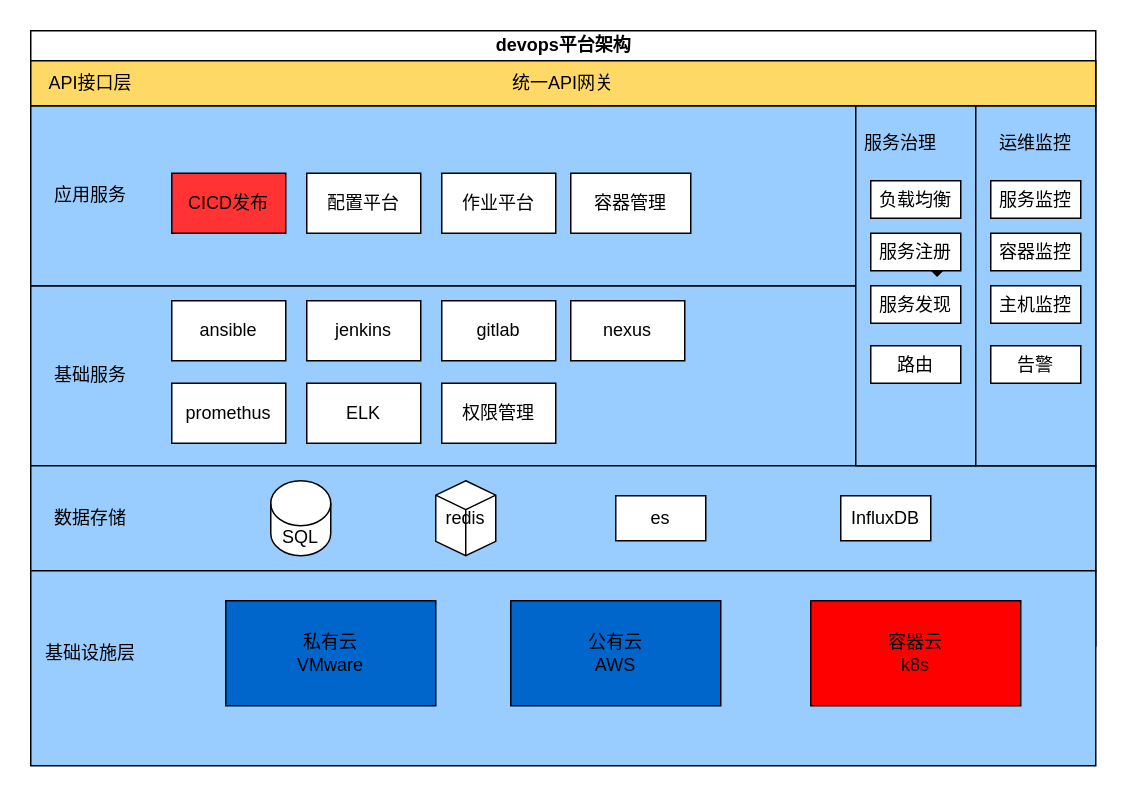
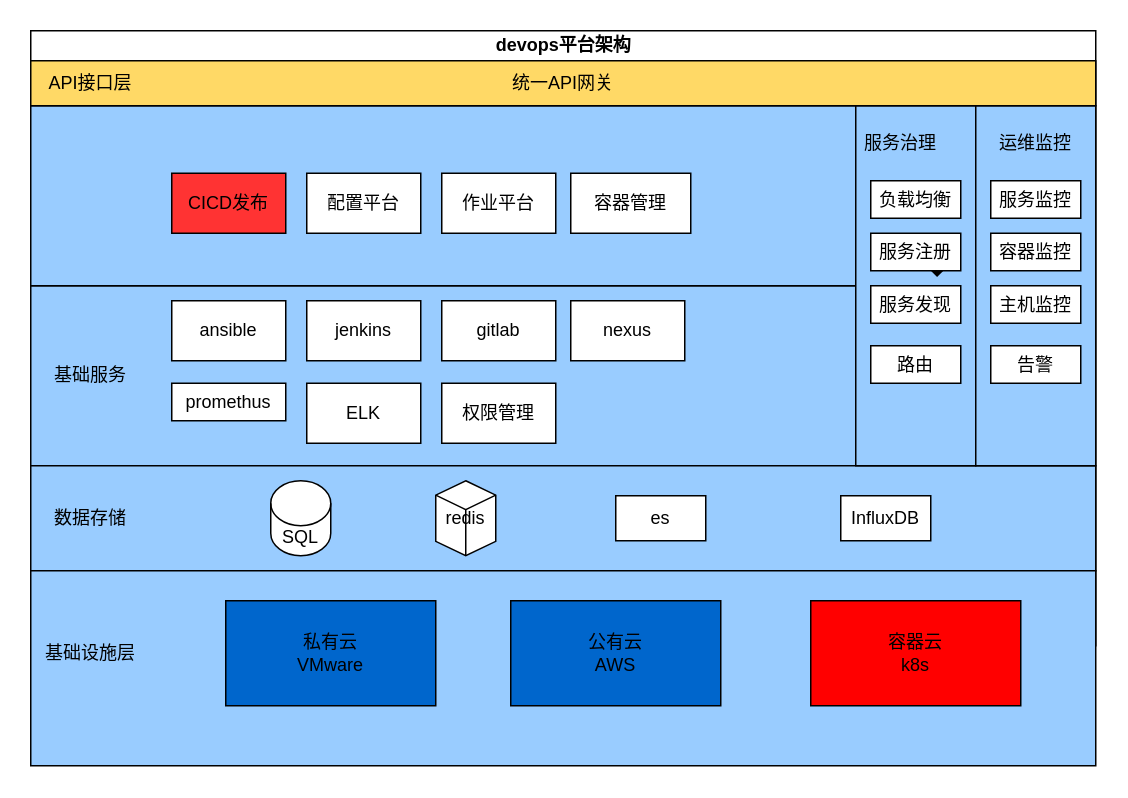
node "应用服务": removed
node "promethus": size 114x60 -> 114x38
